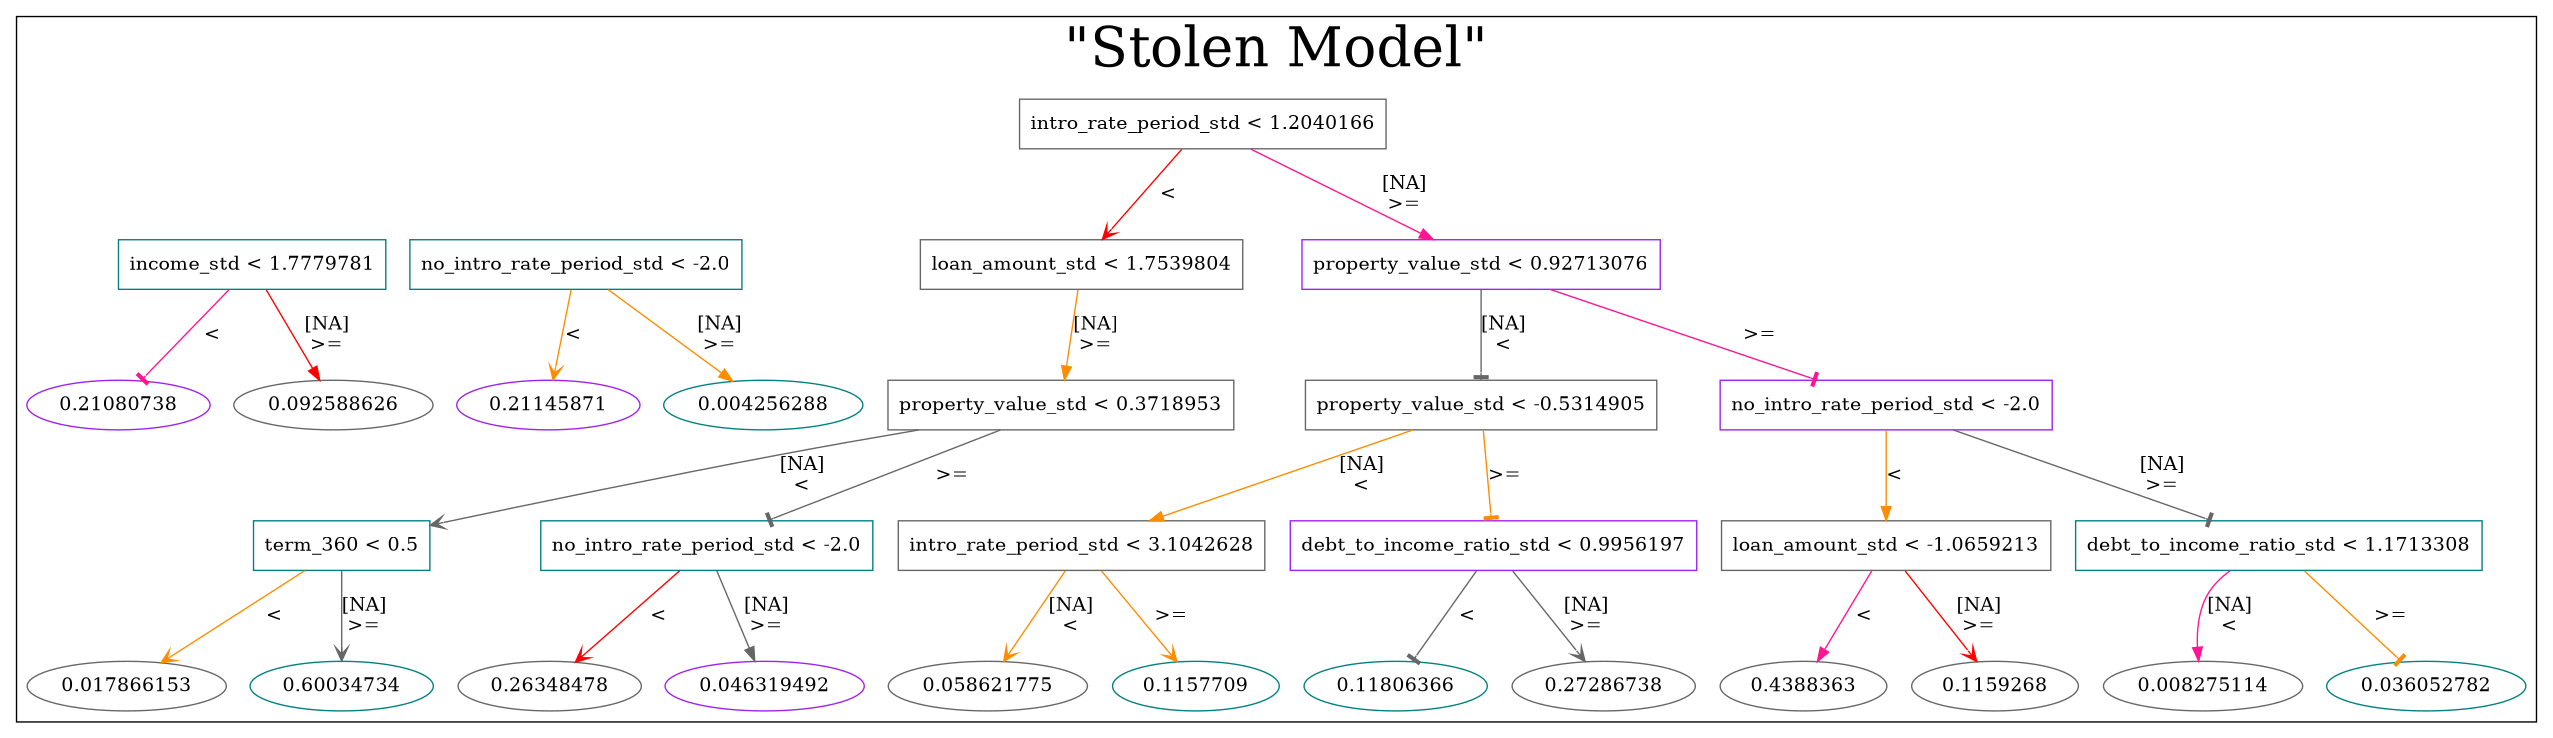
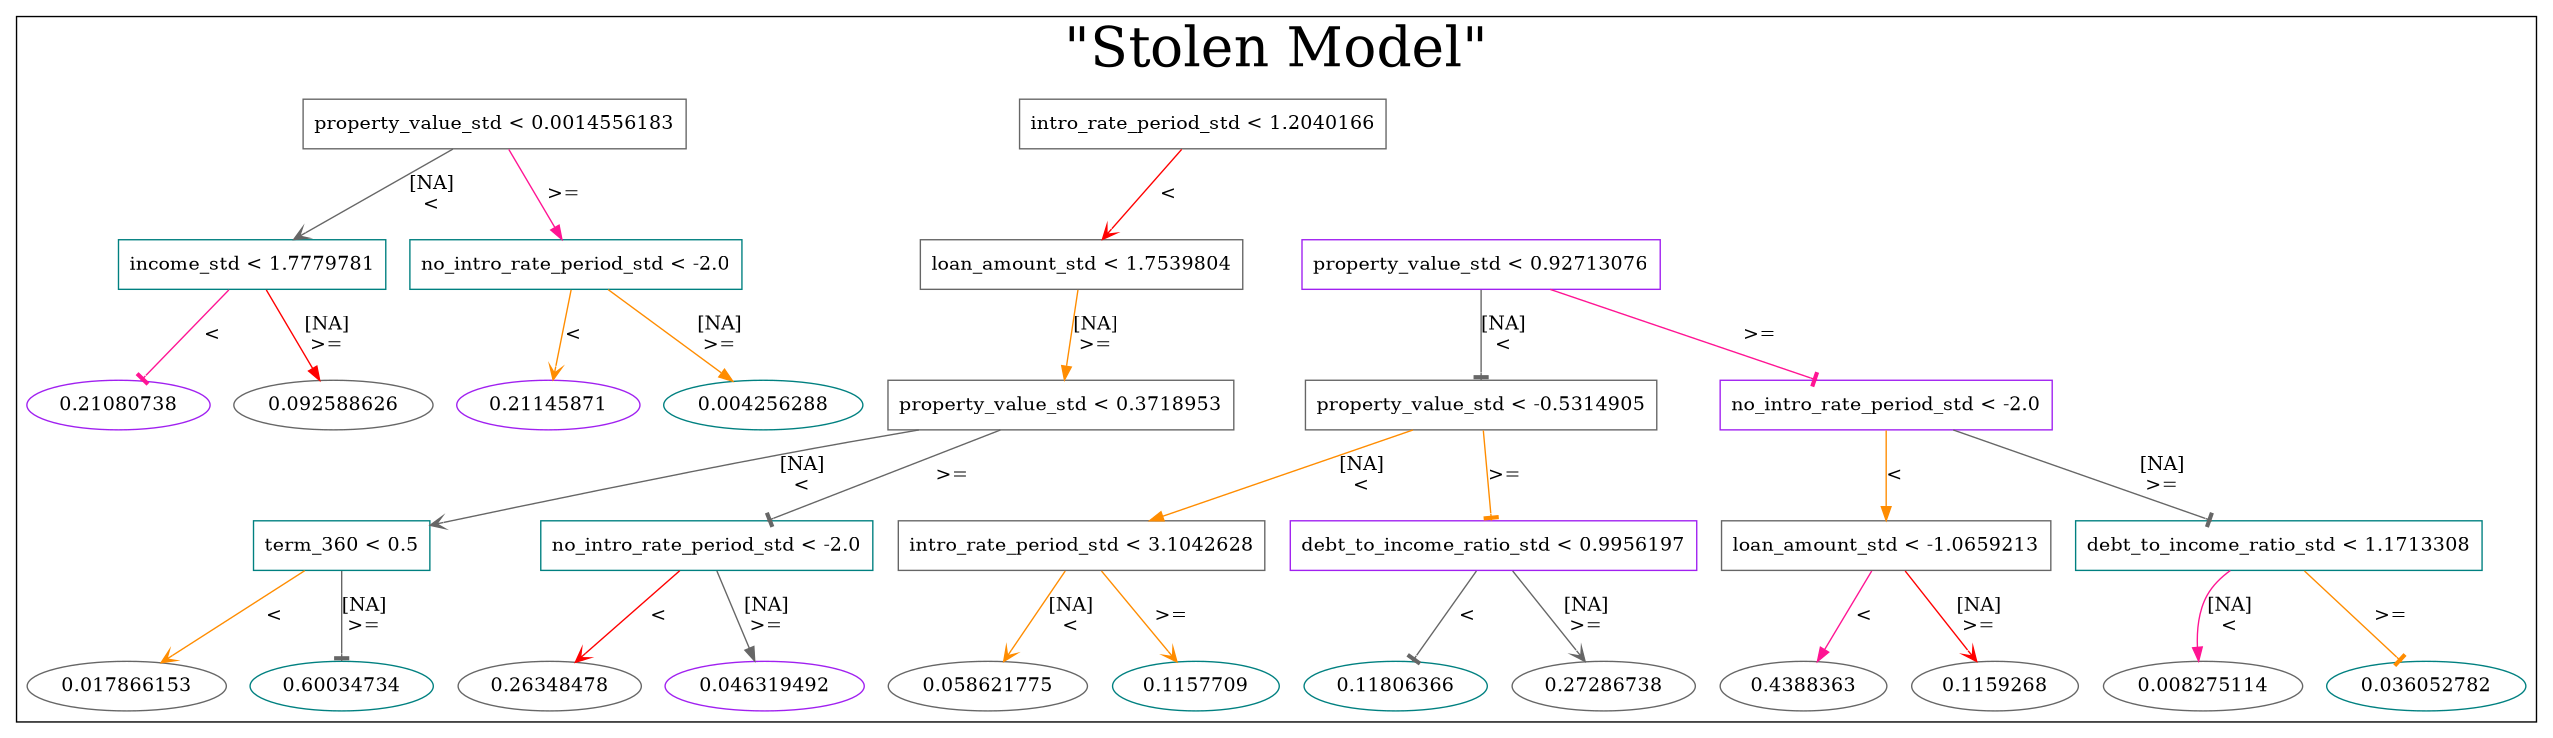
node "property_value_std < 0.0014556183": added
edge "intro_rate_period_std < 1.2040166" -> "property_value_std < 0.92713076": removed, label "[NA] >="
edge "term_360 < 0.5" -> "0.60034734": arrowhead vee -> tee
